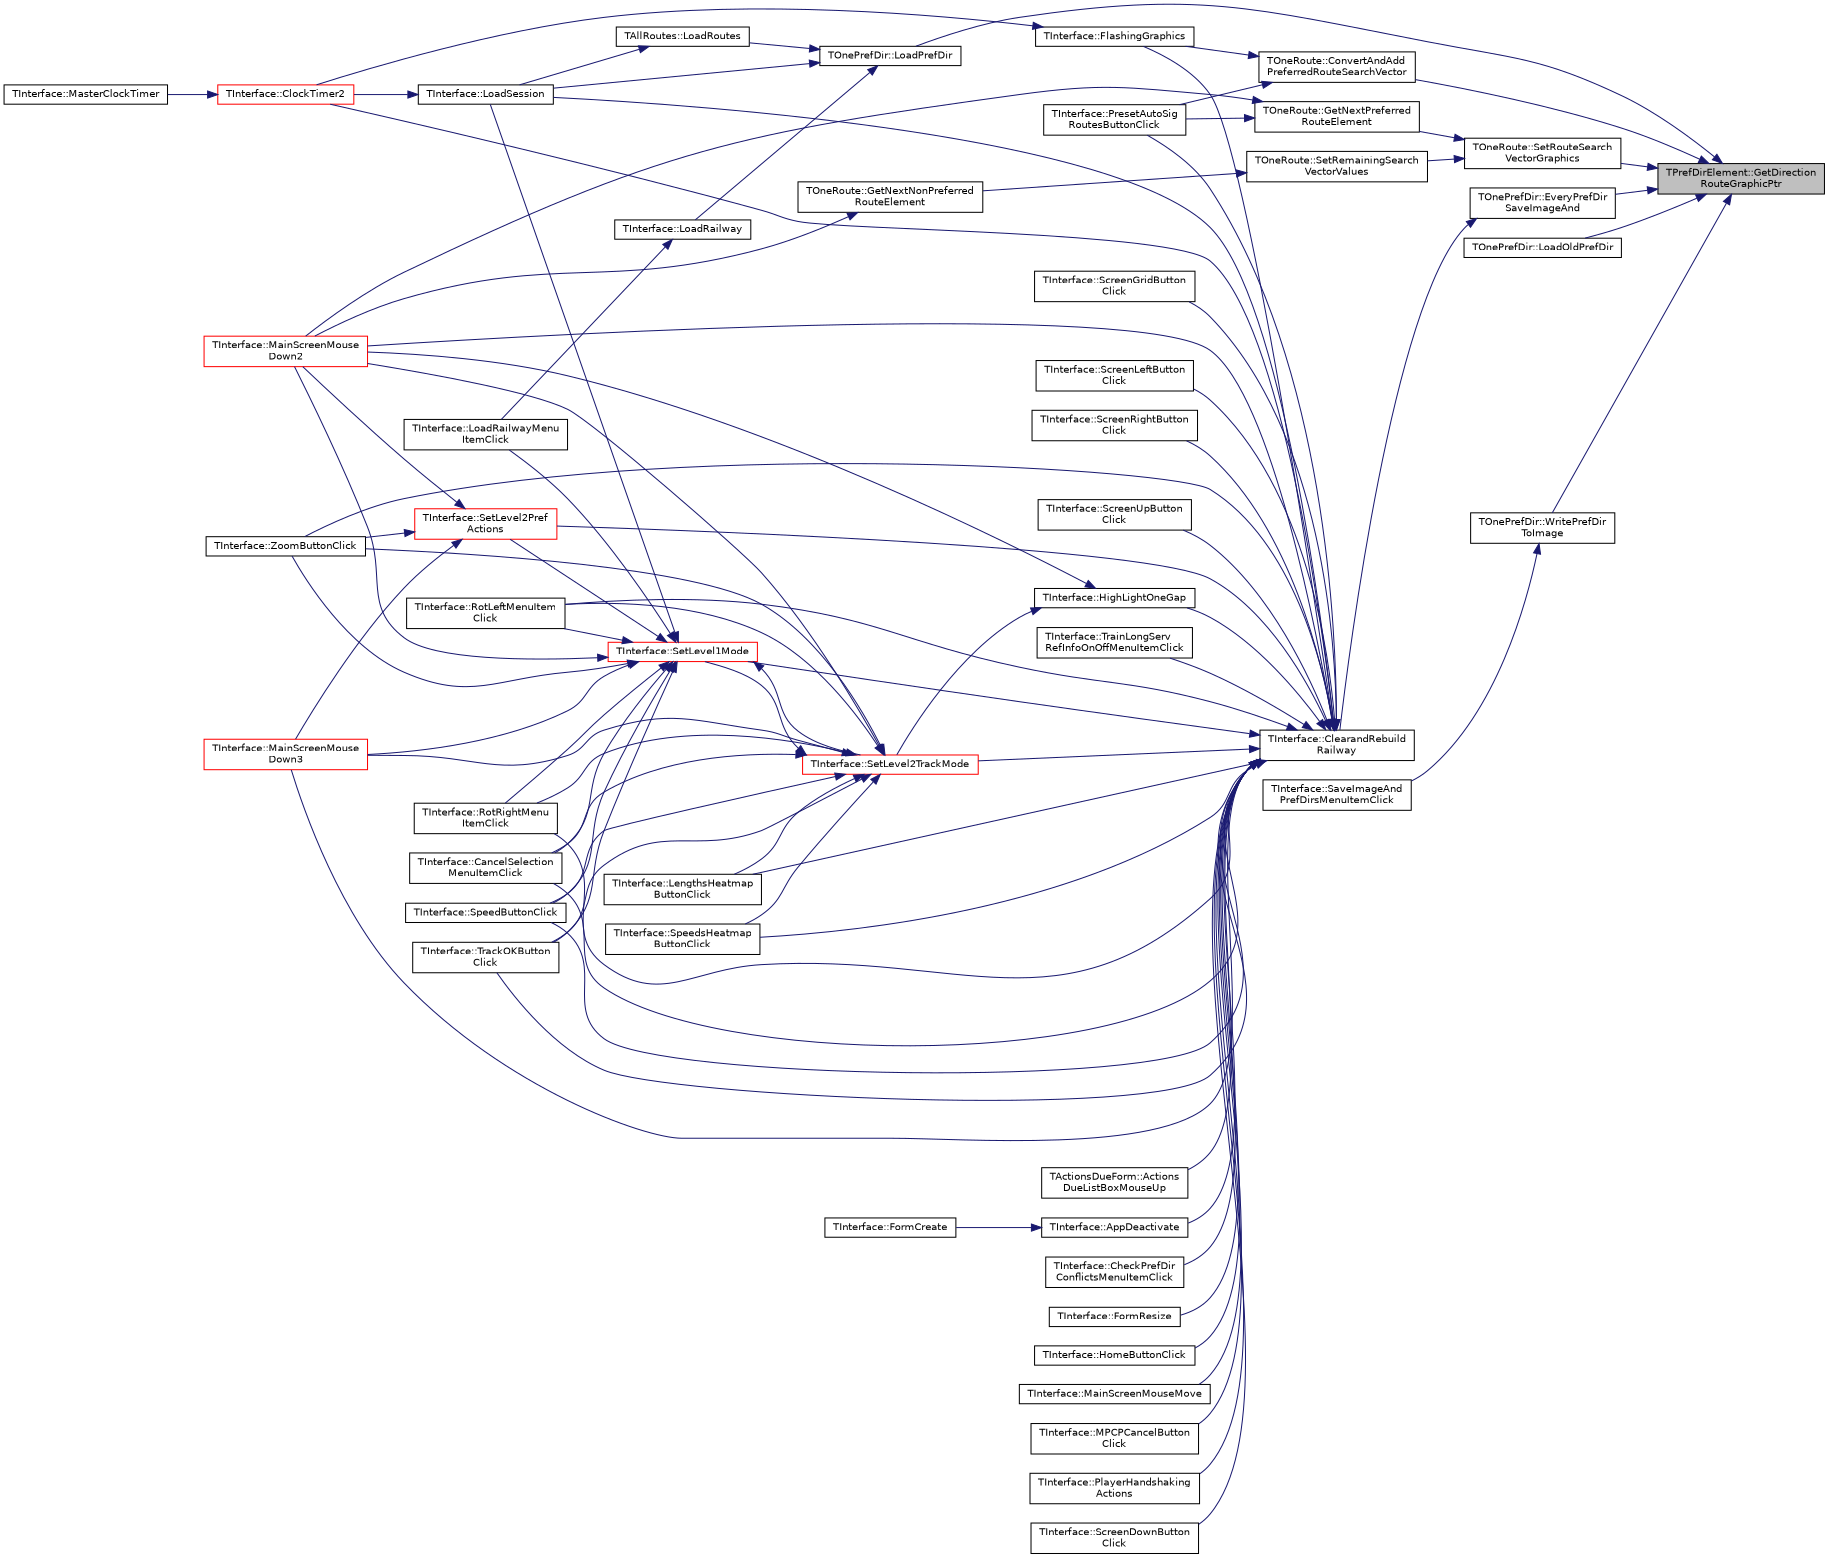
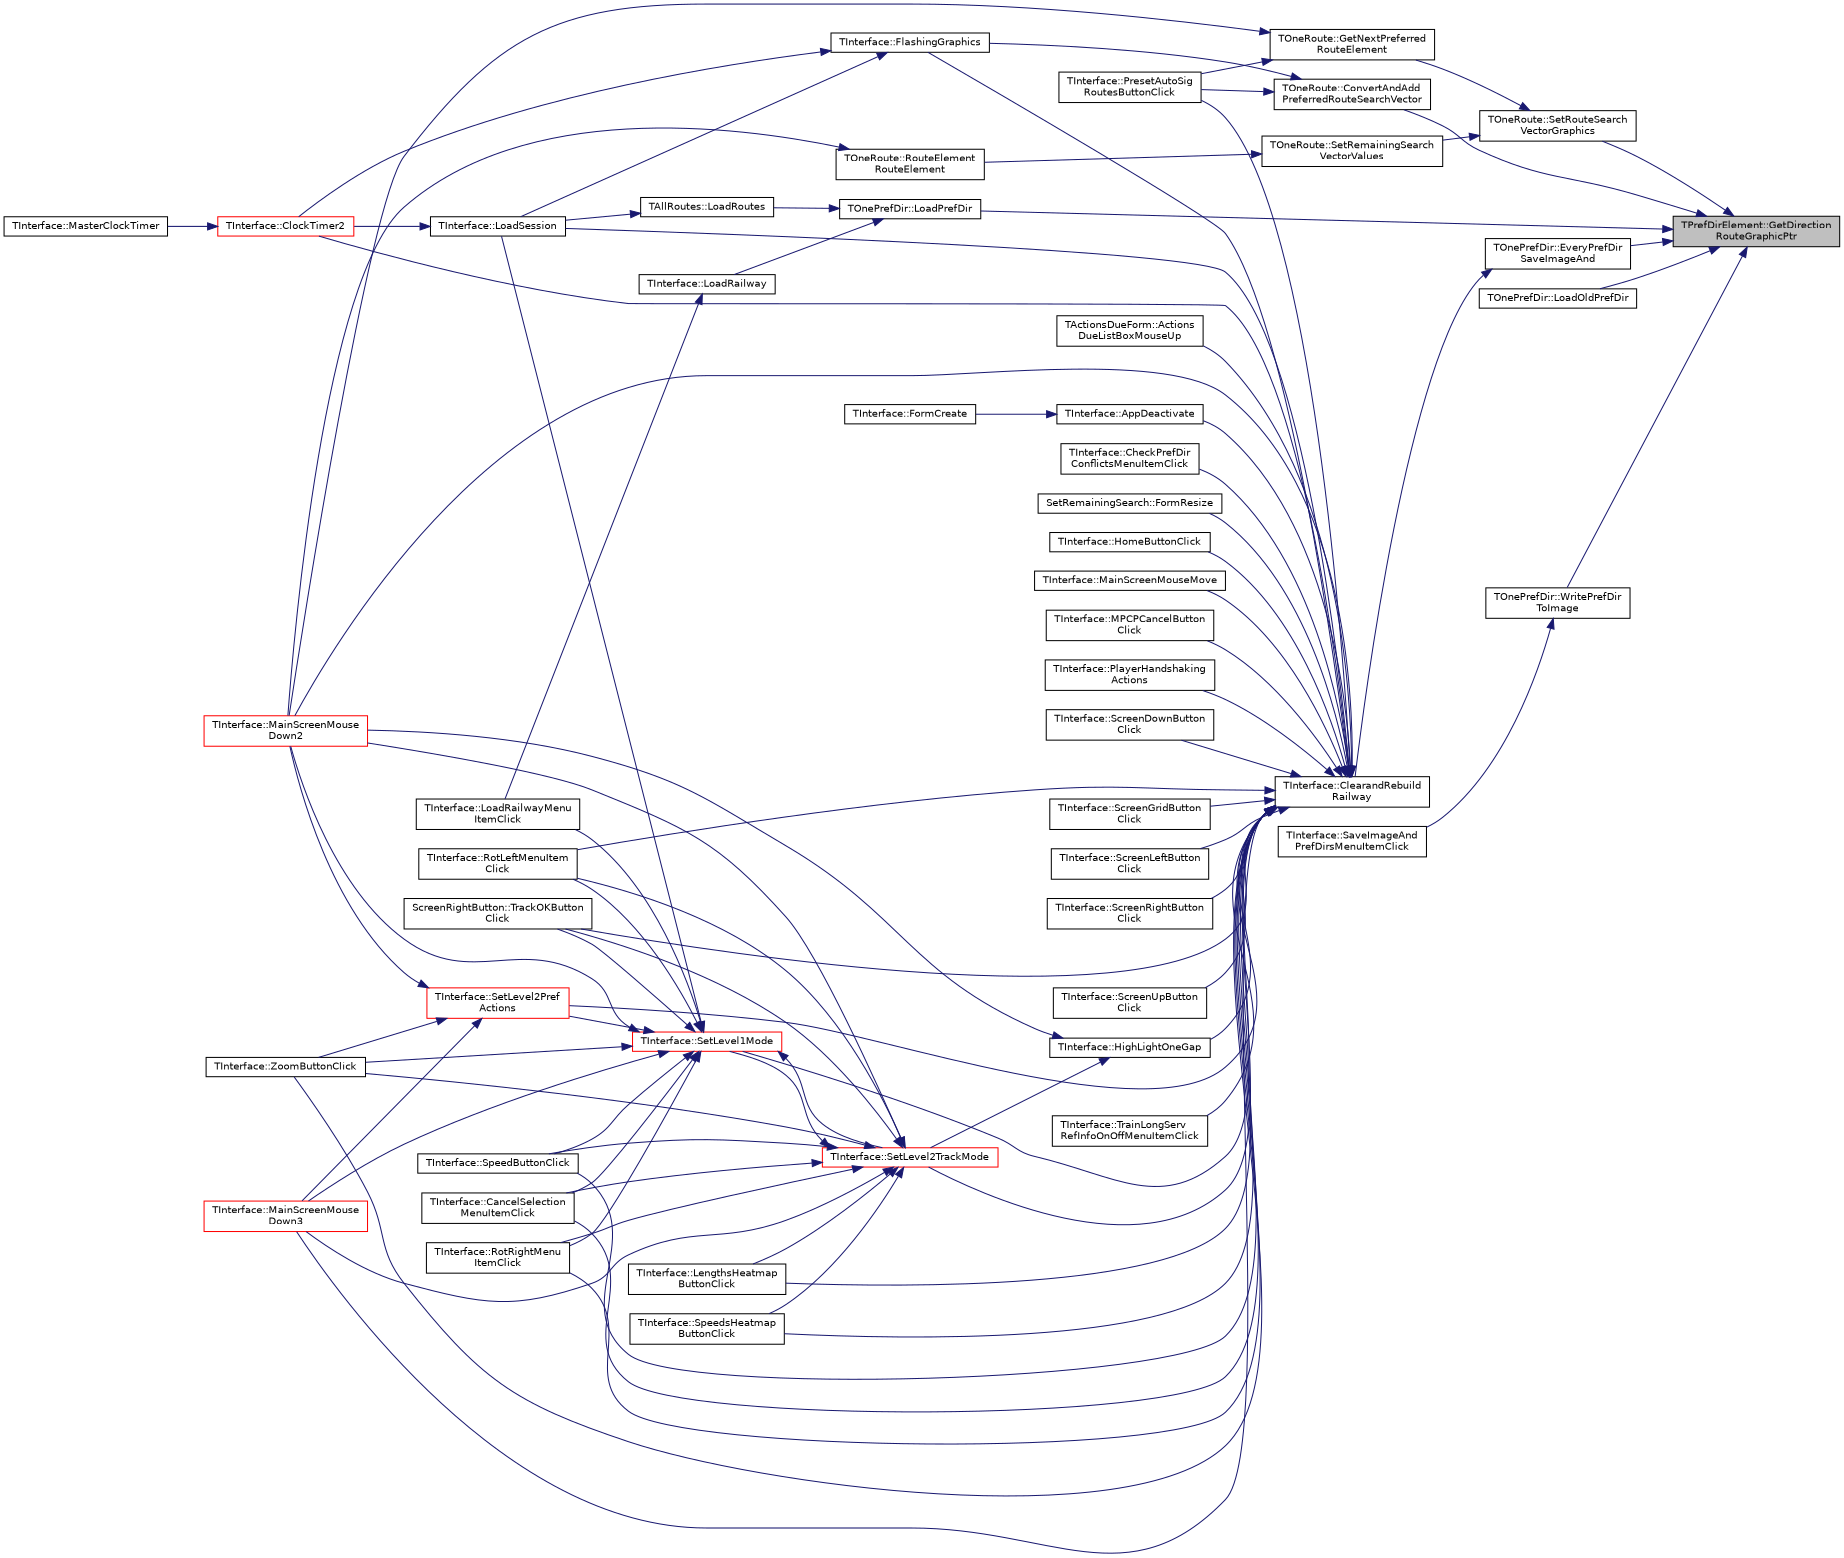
edge "TInterface::LoadSession" -> "TOnePrefDir::LoadPrefDir": now "TInterface::LoadSession" -> "TInterface::FlashingGraphics"
node "TOneRoute::GetNextNonPreferred RouteElement": label "TOneRoute::GetNextNonPreferred RouteElement" -> "TOneRoute::RouteElement RouteElement"
node "TInterface::TrackOKButton Click": label "TInterface::TrackOKButton Click" -> "ScreenRightButton::TrackOKButton Click"
node "TInterface::FormResize": label "TInterface::FormResize" -> "SetRemainingSearch::FormResize"
